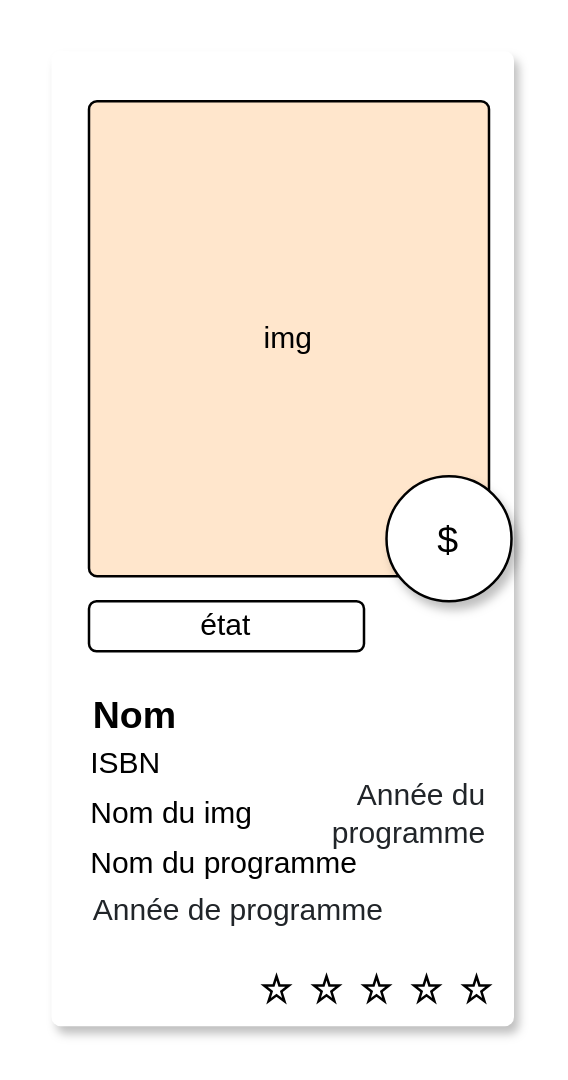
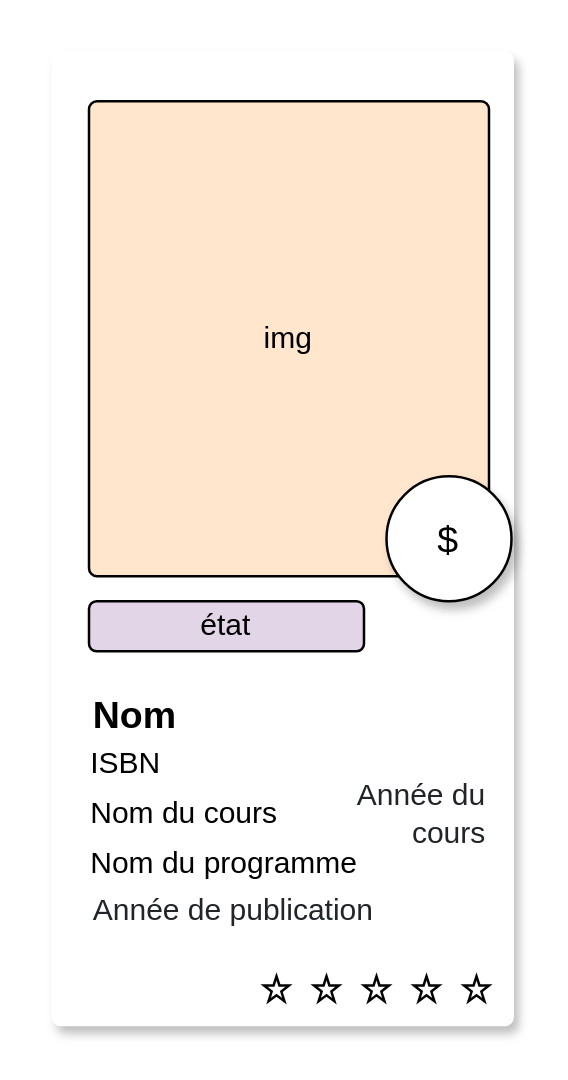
node "état": fillcolor #ffffff -> #e1d5e7
node "Nom du img": label "Nom du img" -> "Nom du cours"
node "Année du programme": label "Année du programme" -> "Année du cours"
node "Année de programme": label "Année de programme" -> "Année de publication"
